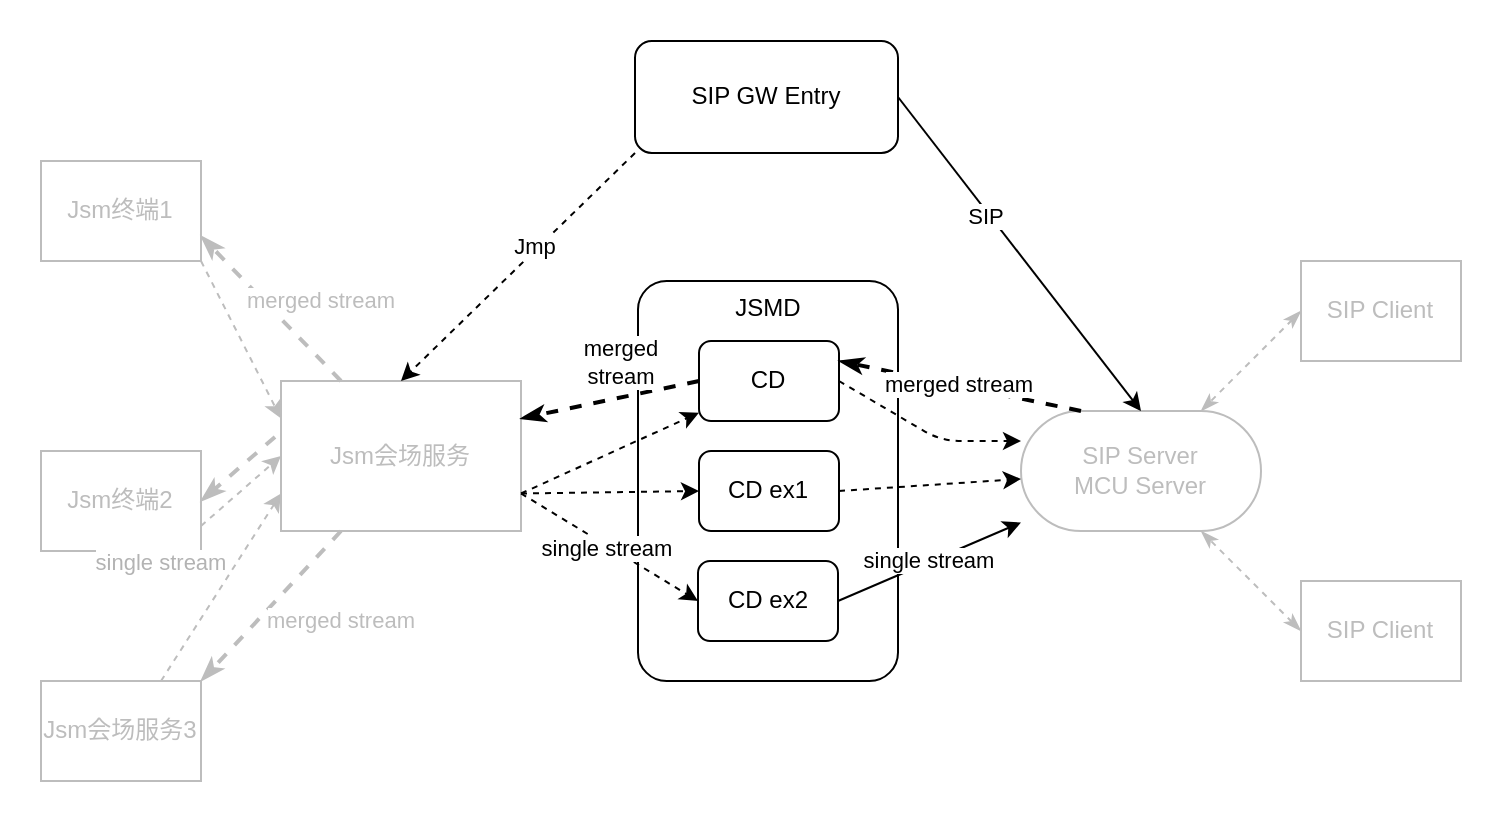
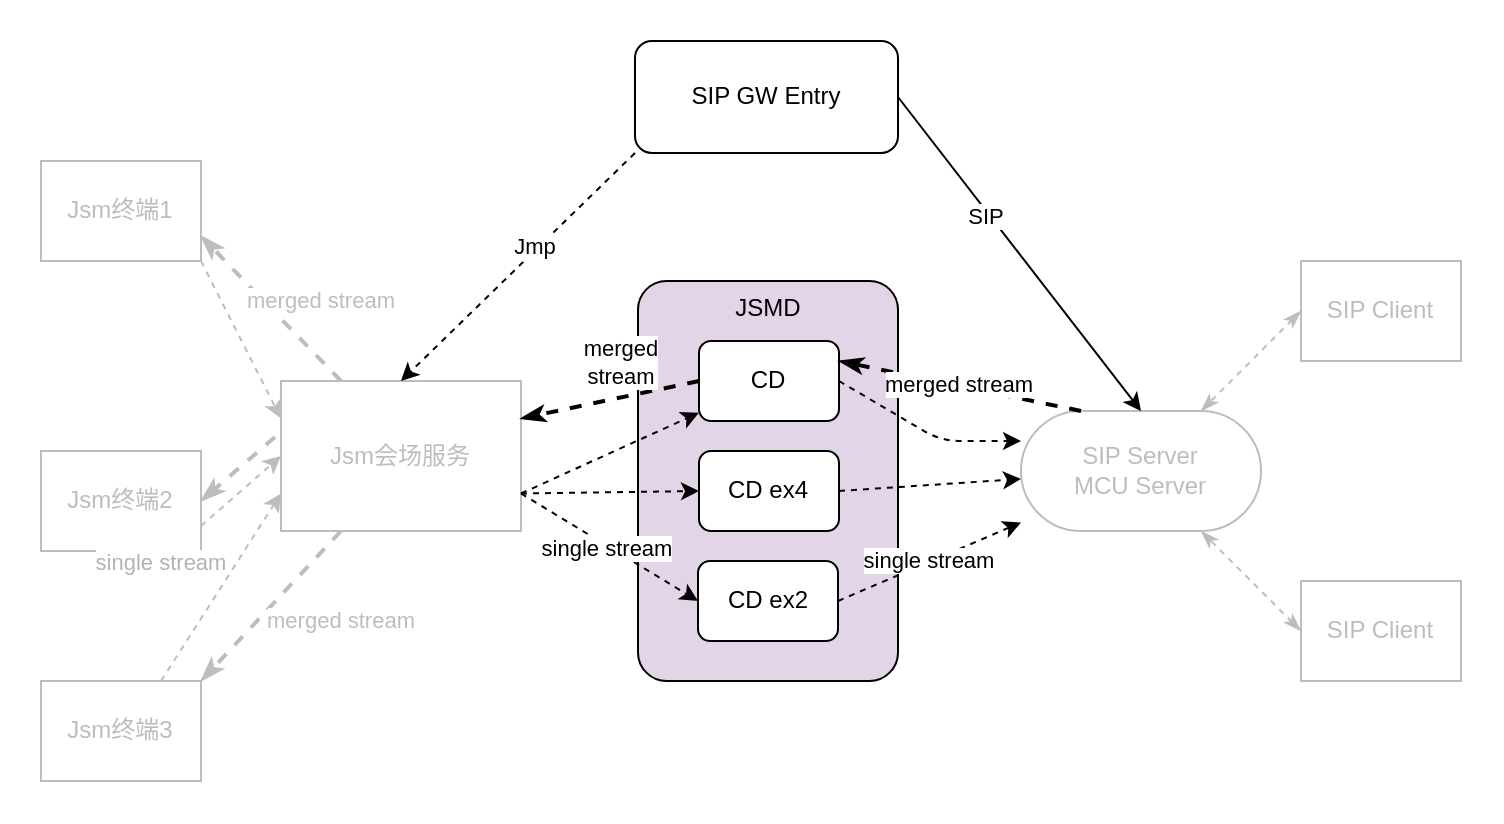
node "JSMD": fillcolor #ffffff -> #e1d5e7
node "CD ex1": label "CD ex1" -> "CD ex4"
edge "CD ex2" -> "SIP Server MCU Server": style solid -> dashed
node "Jsm会场服务3": label "Jsm会场服务3" -> "Jsm终端3"
